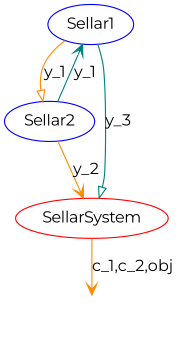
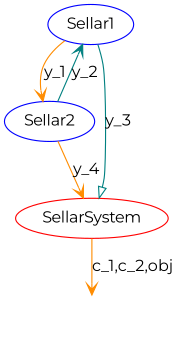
edge "Sellar1" -> "Sellar2": arrowhead onormal -> vee
edge "Sellar2" -> "Sellar1": label "y_1" -> "y_2"
edge "Sellar2" -> "SellarSystem": label "y_2" -> "y_4"
